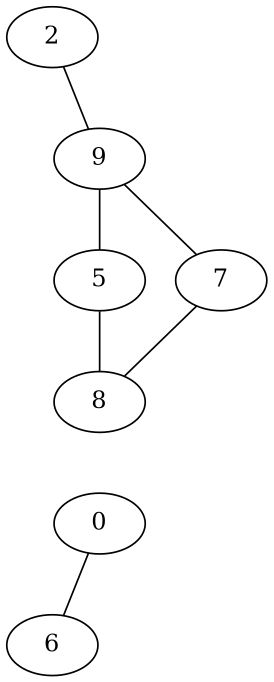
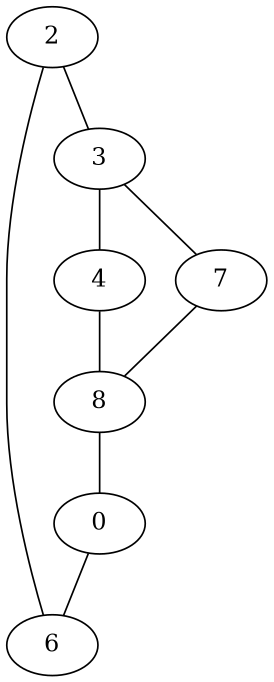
node "9": label "9" -> "3"
node "5": label "5" -> "4"
edge "2" -- "6": added
edge "8" -- "0": added
